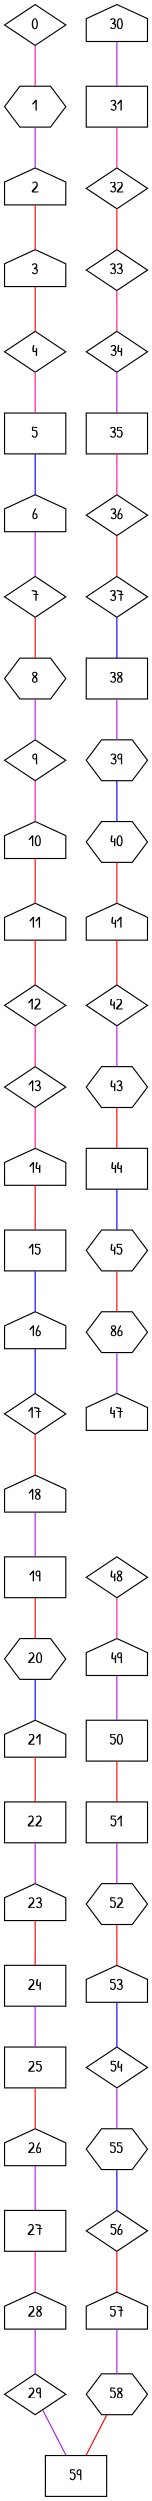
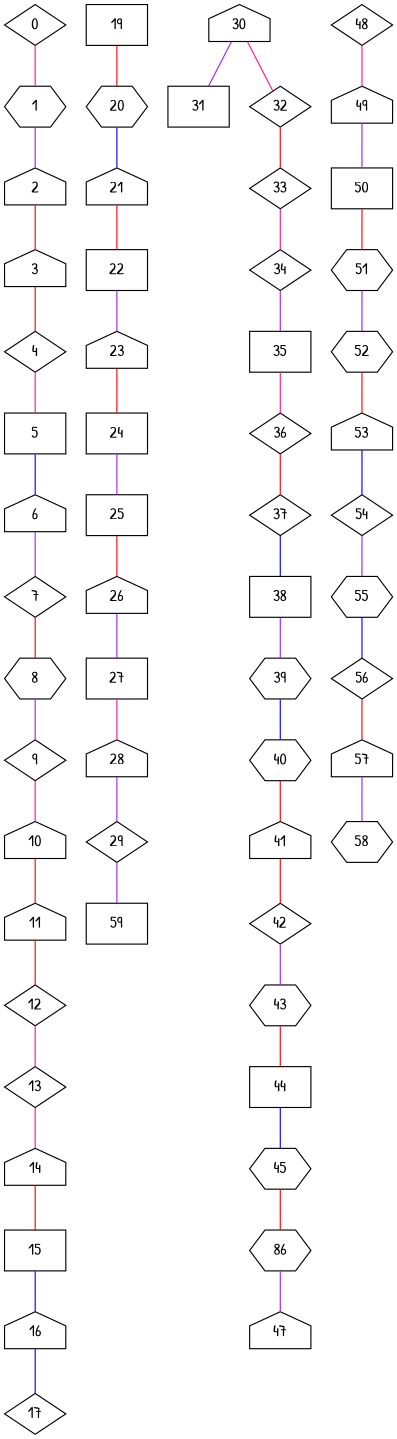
edge "31" -- "32": now "30" -- "32"
node "18": removed
node "51": shape box -> hexagon
edge "58" -- "59": removed
